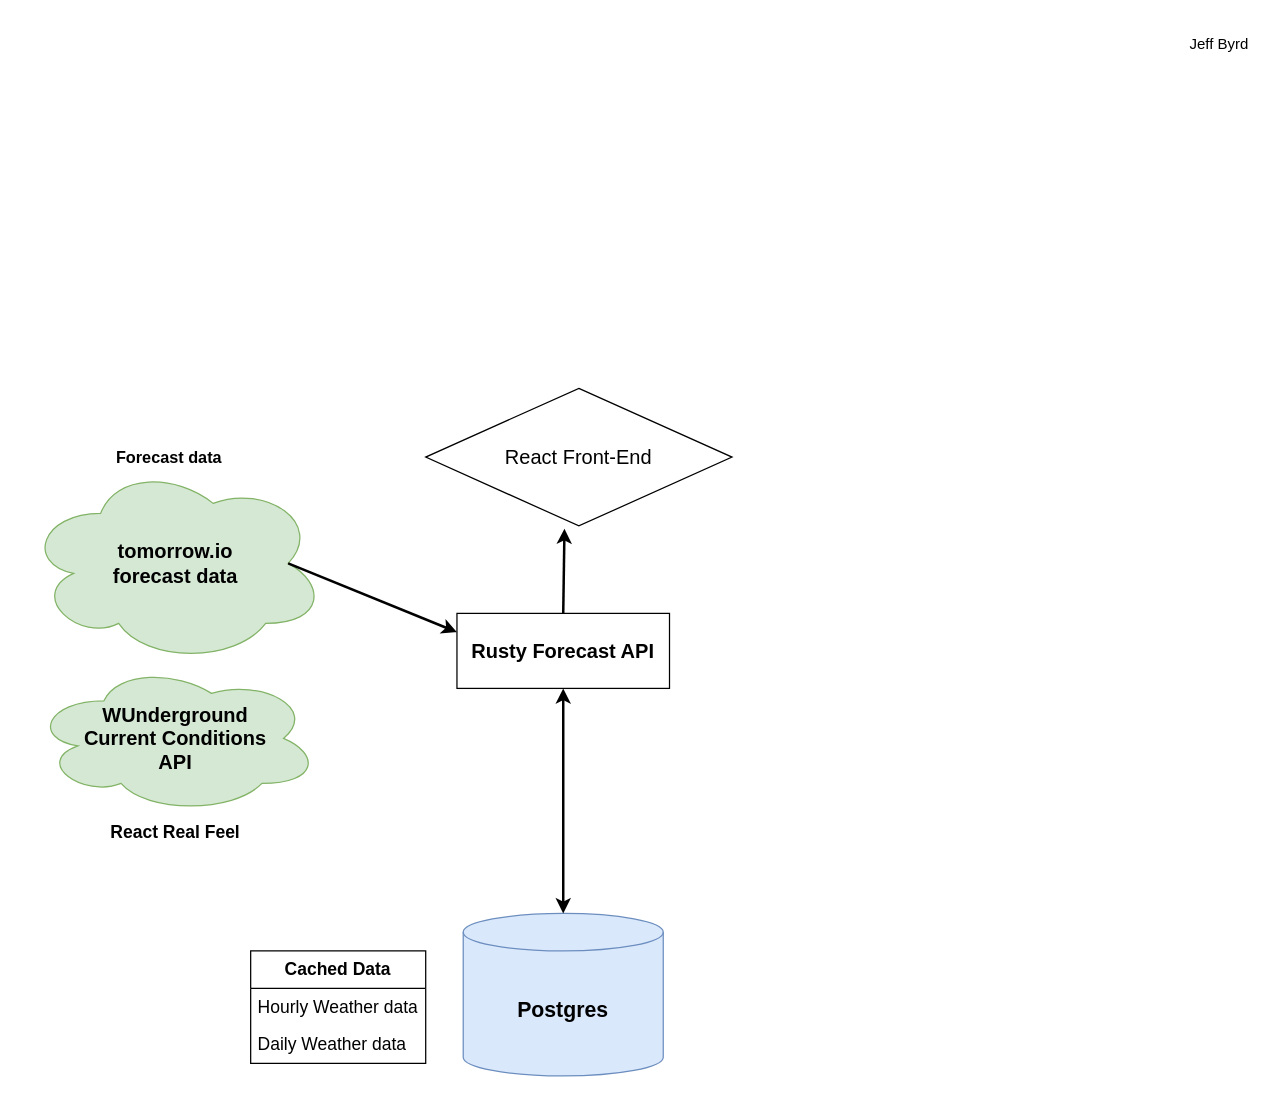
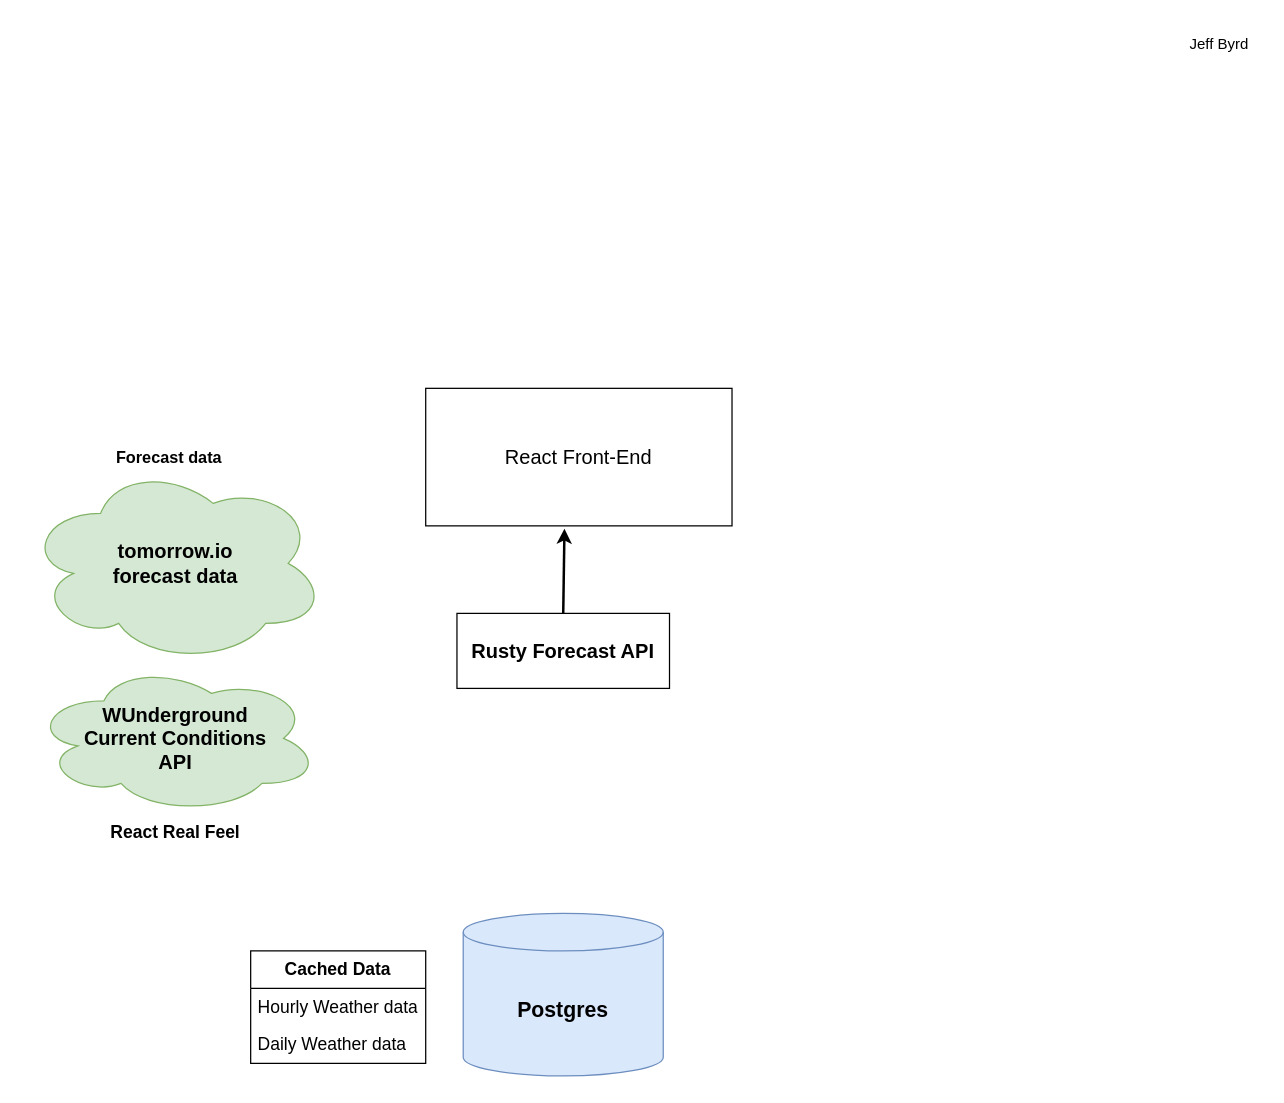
node "React Front-End": shape diamond -> rectangle
edge "tomorrow.io forecast data" -> "Rusty Forecast API": removed
edge "Rusty Forecast API" -- "Postgres": removed
